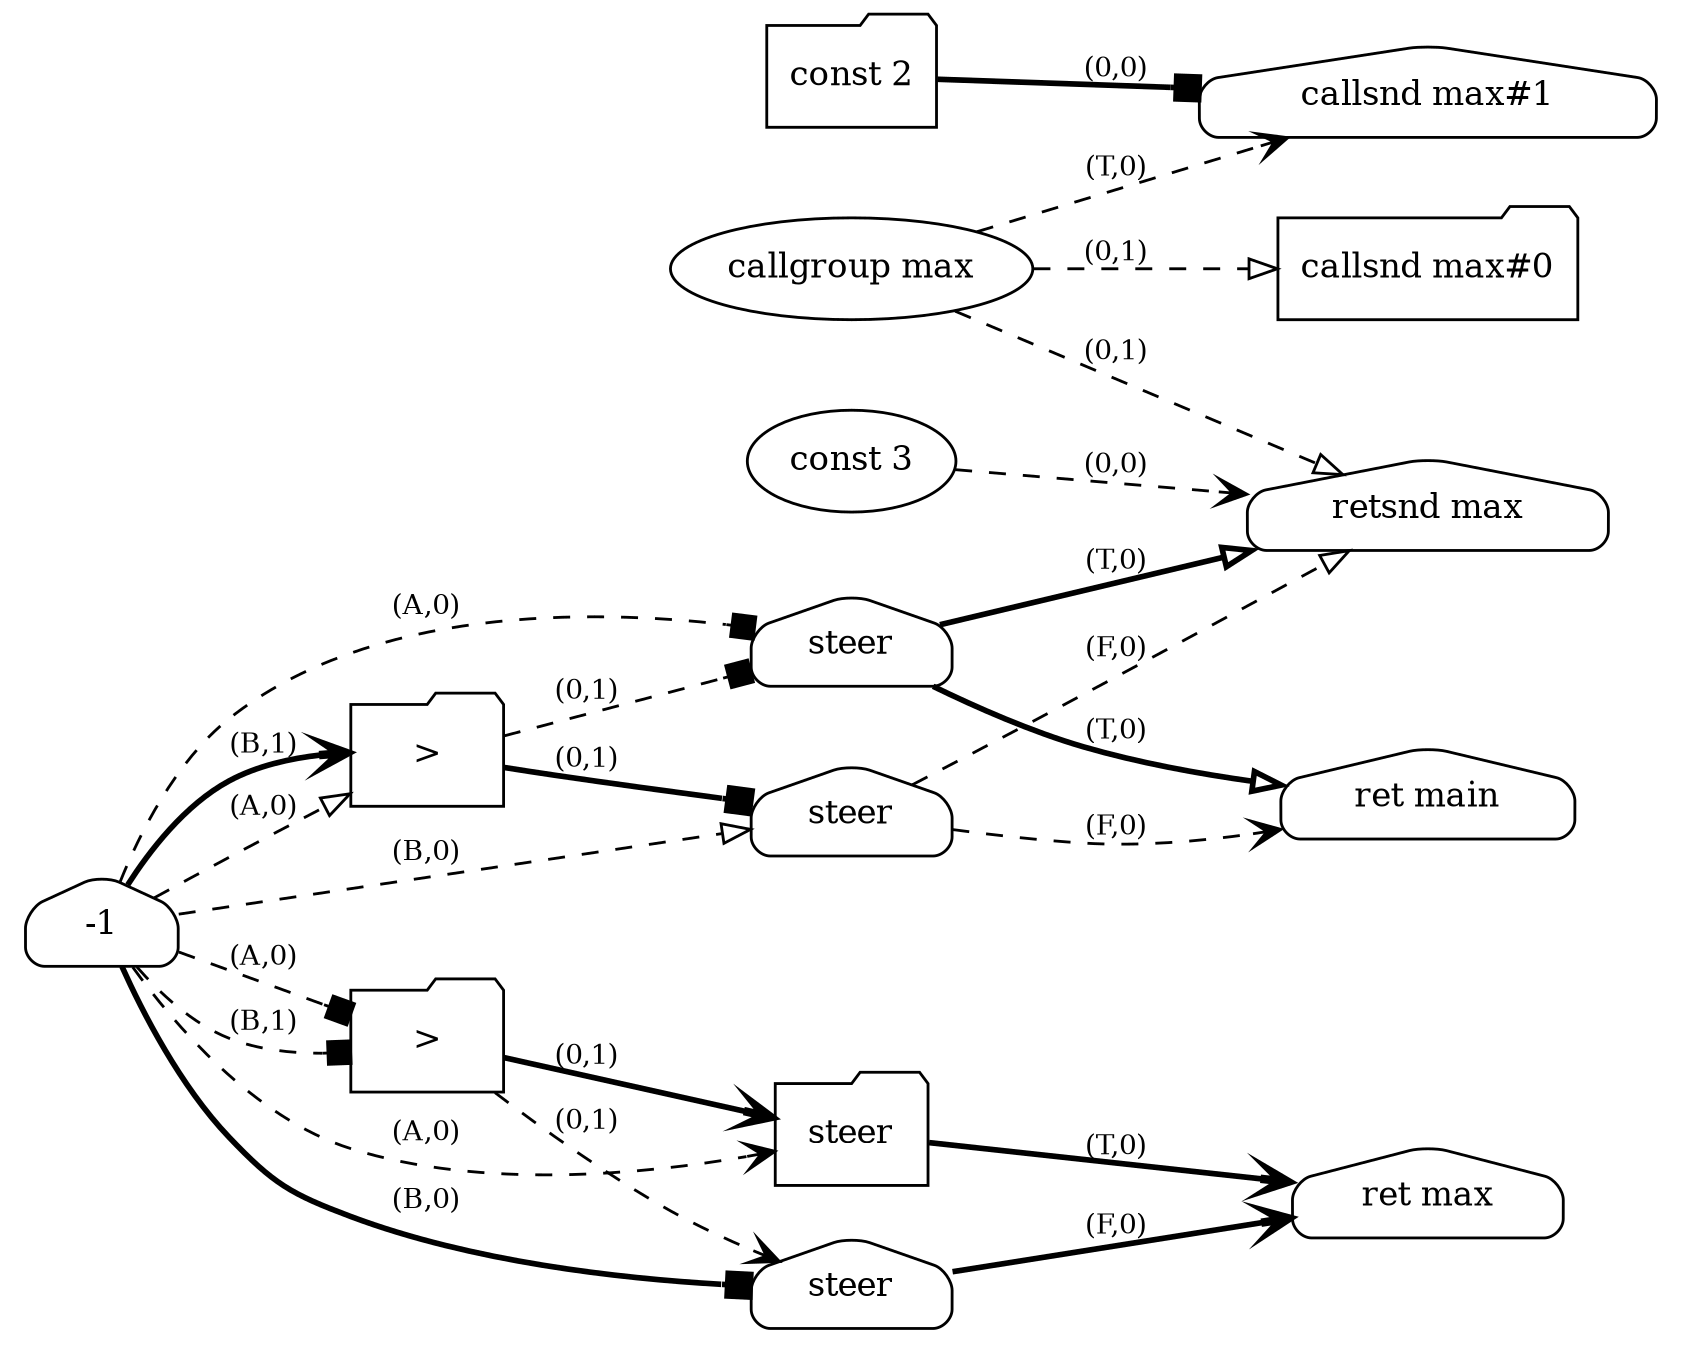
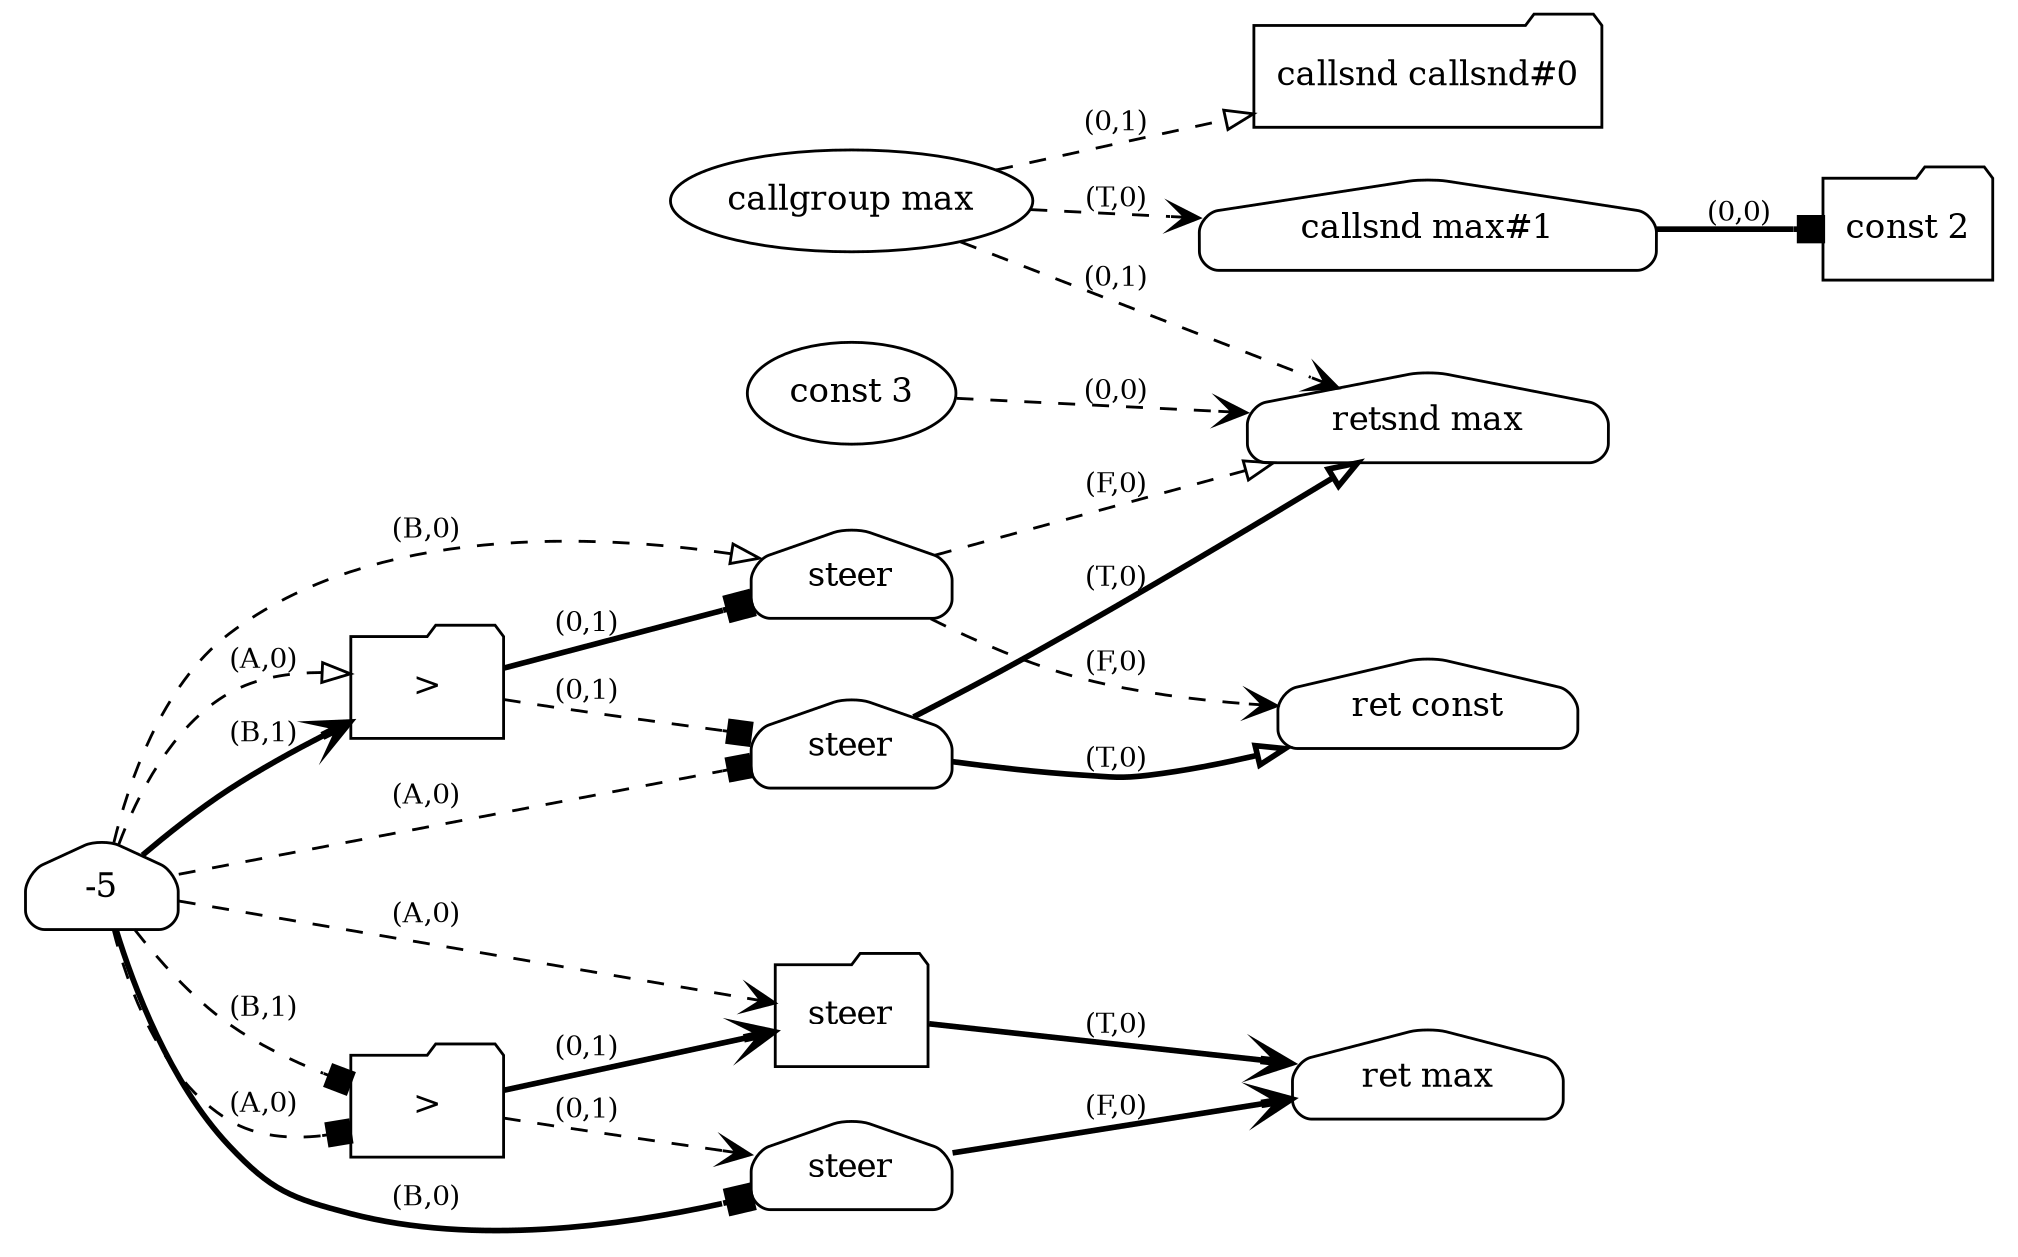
edge "const 2" -> "callsnd max#1": reversed
node "callsnd max#0": label "callsnd max#0" -> "callsnd callsnd#0"
edge "callgroup max" -> "retsnd max": arrowhead onormal -> vee
node "ret main": label "ret main" -> "ret const"
node "-1": label "-1" -> "-5"
